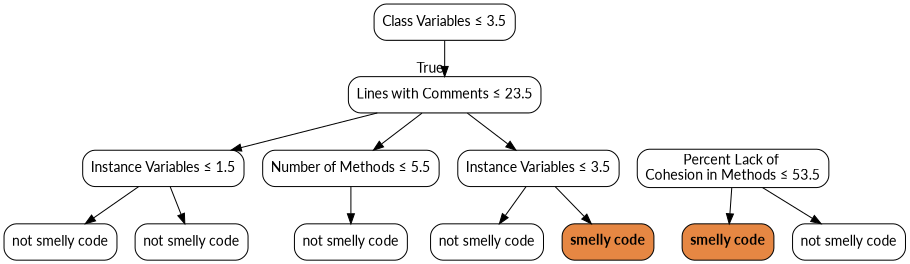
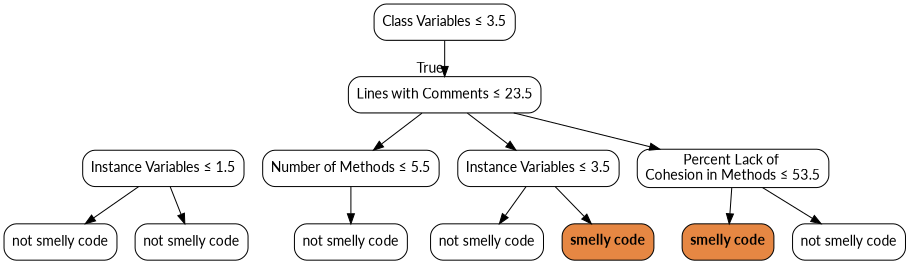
edge "Lines with Comments ≤ 23.5" -> "Instance Variables ≤ 1.5": now "Lines with Comments ≤ 23.5" -> "Percent Lack of"
